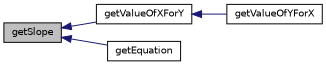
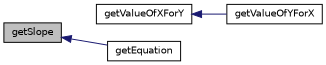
edge "getValueOfXForY" -> "getSlope": removed
